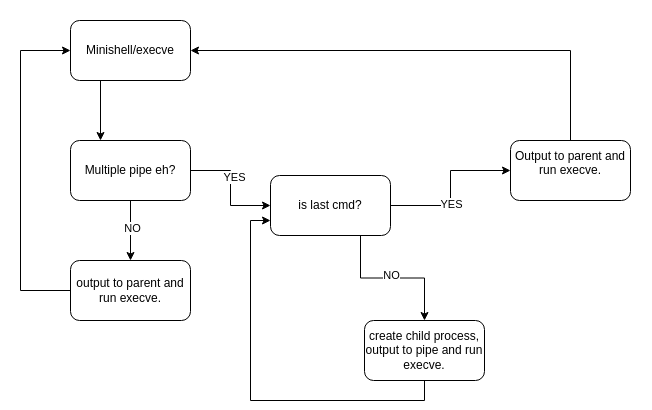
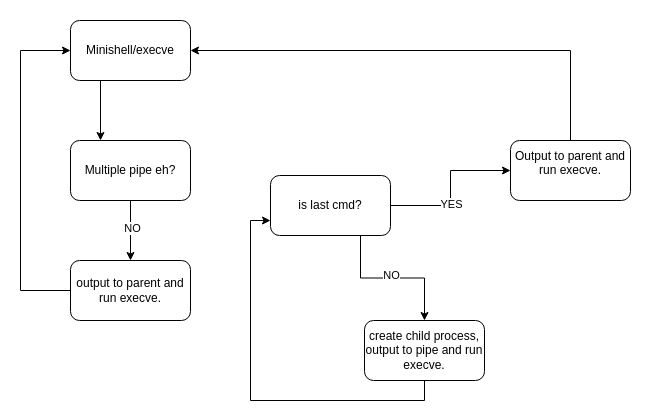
edge "Multiple pipe eh?" -> "is last cmd?": removed, label "YES"
